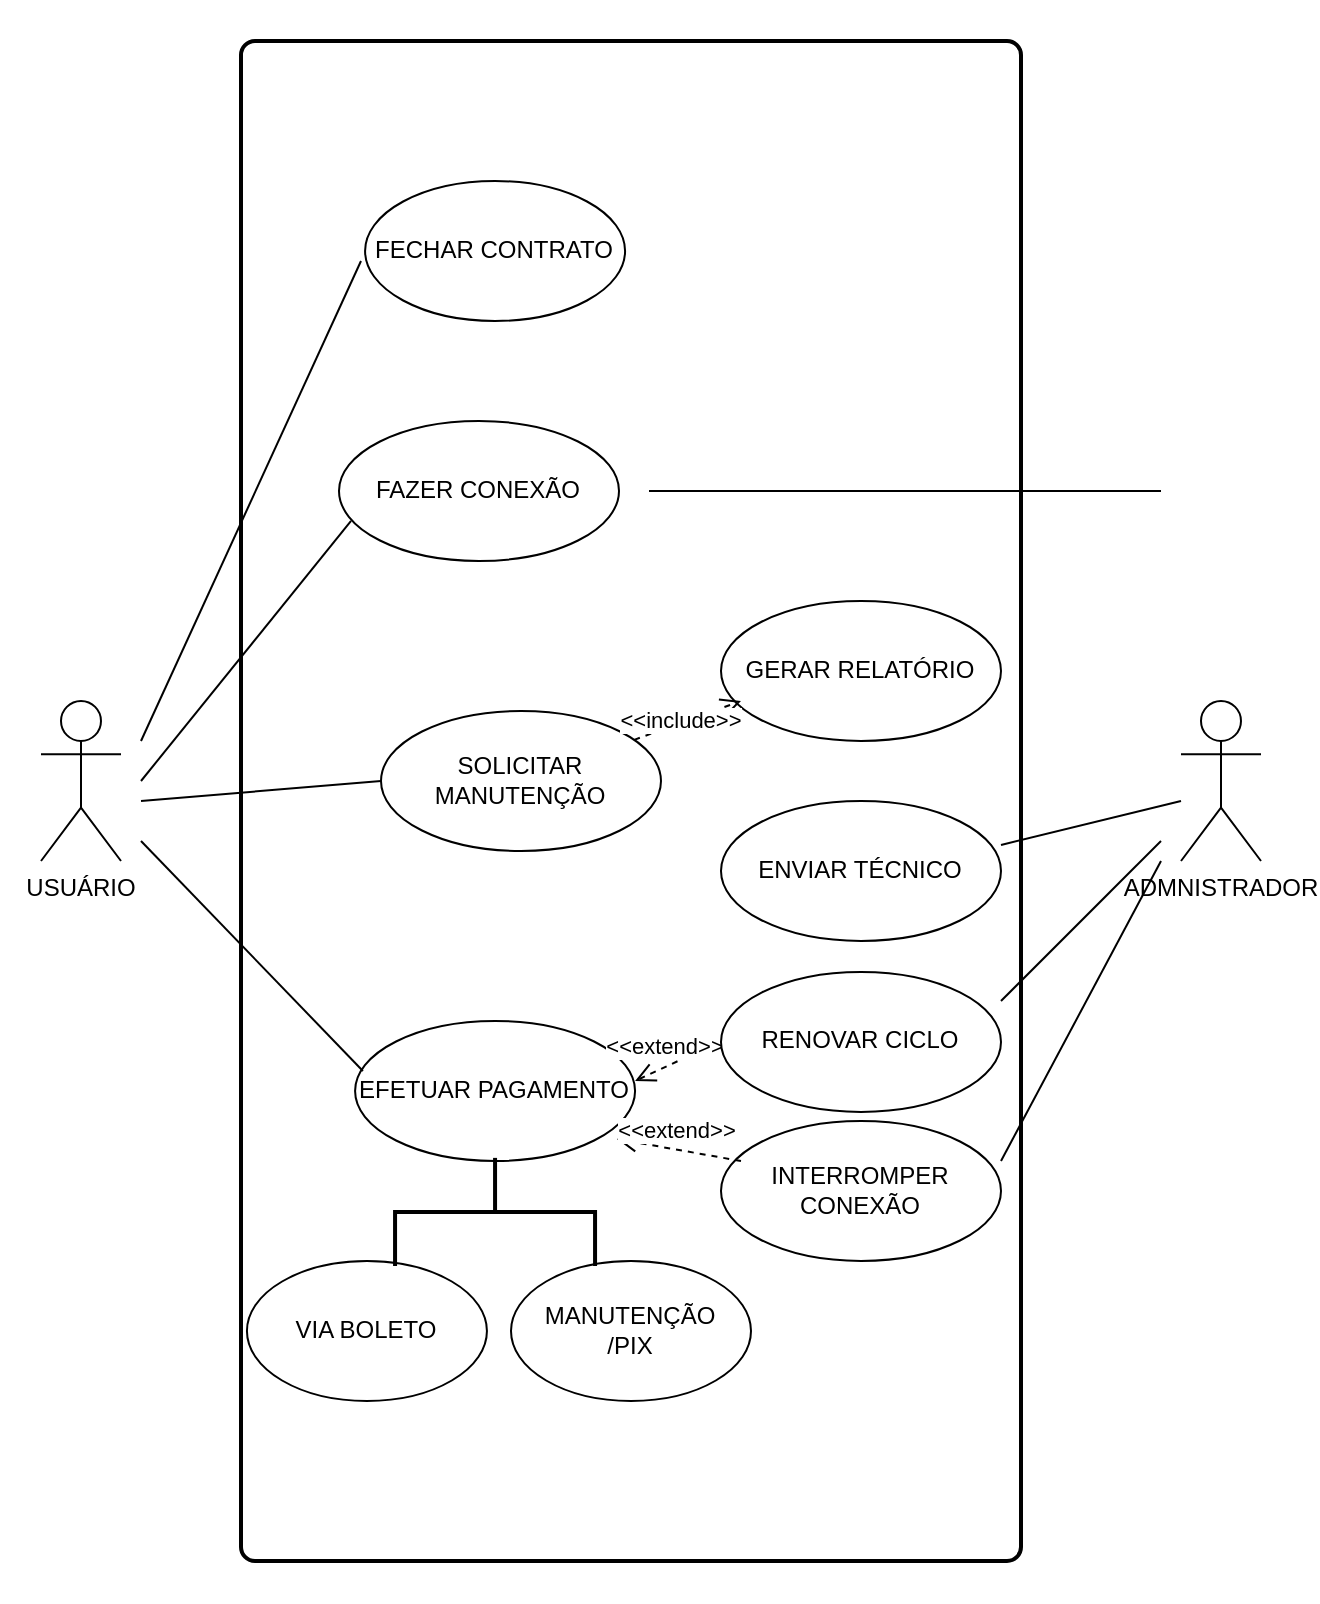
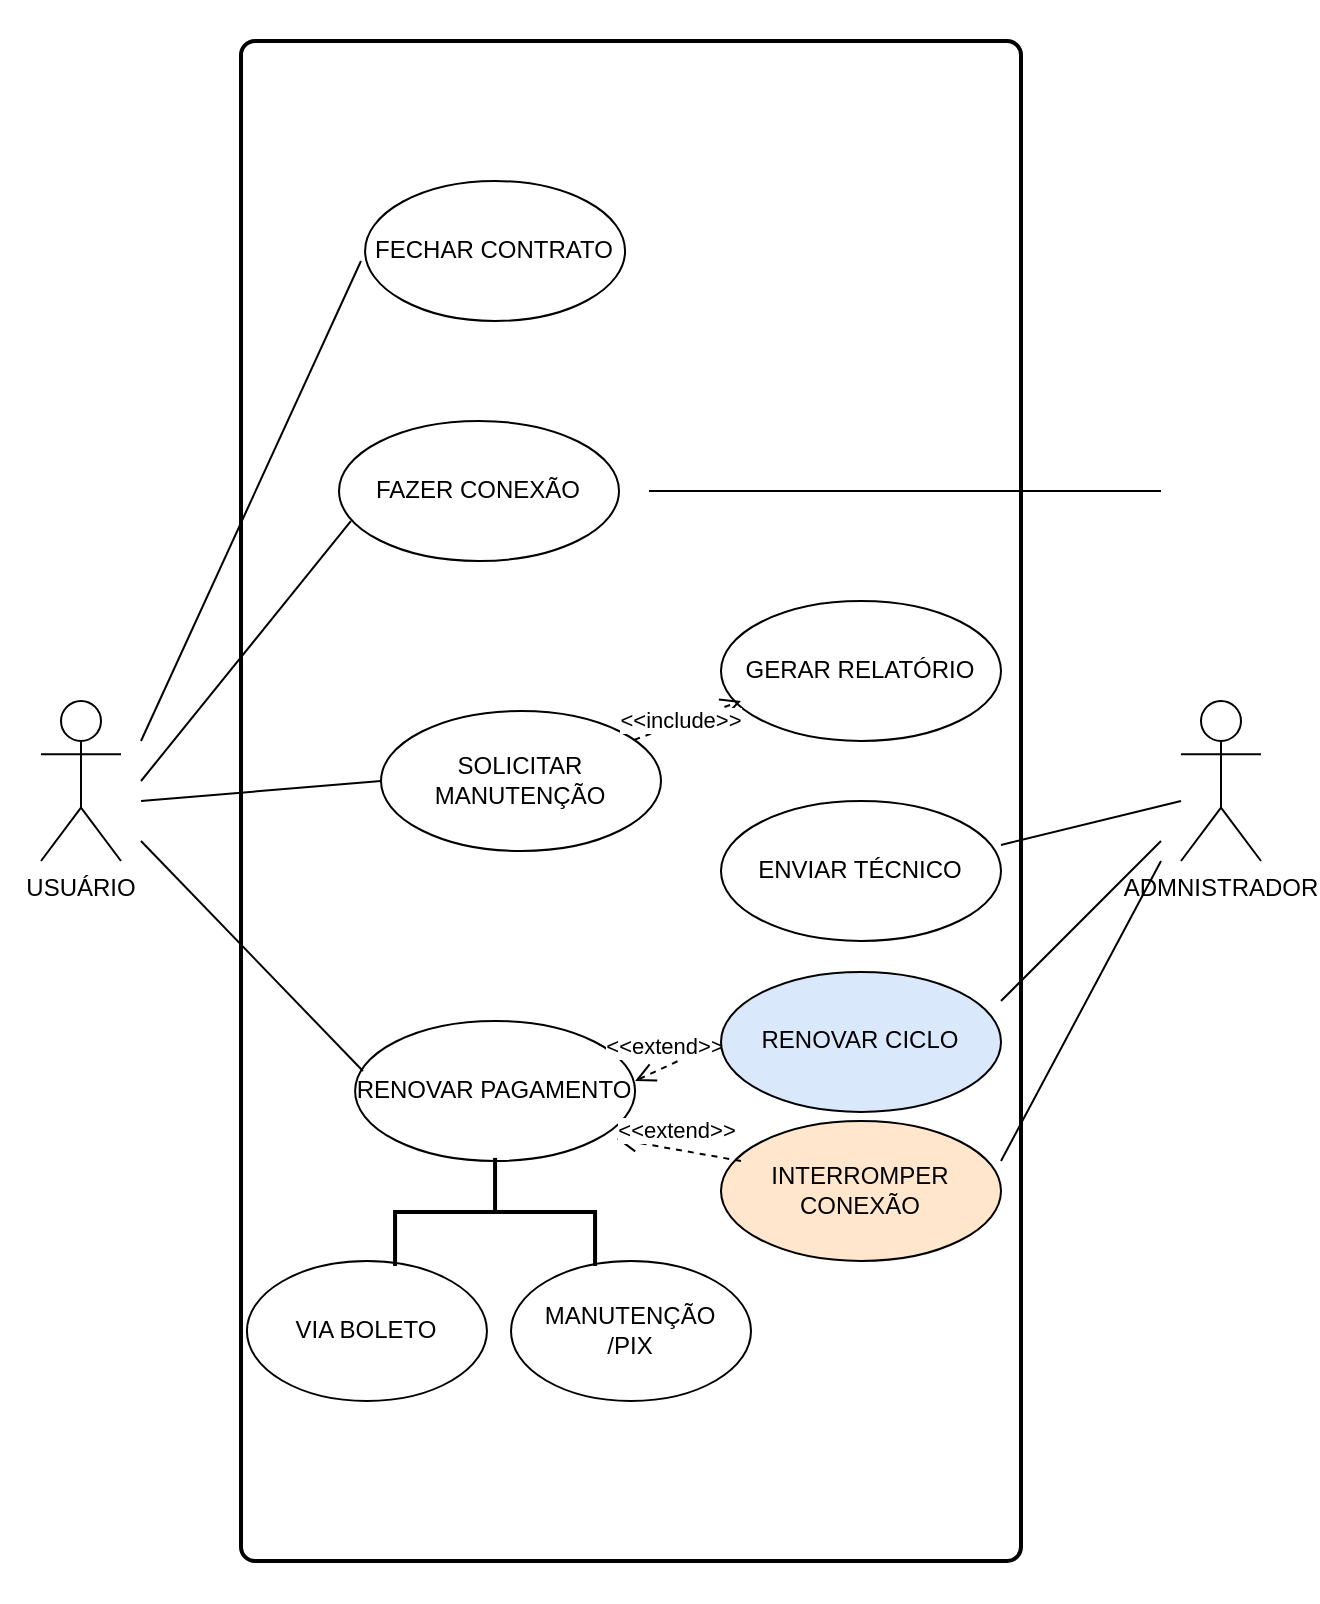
node "RENOVAR CICLO": fillcolor #ffffff -> #dae8fc
node "EFETUAR PAGAMENTO": label "EFETUAR PAGAMENTO" -> "RENOVAR PAGAMENTO"
node "INTERROMPER CONEXÃO": fillcolor #ffffff -> #ffe6cc
